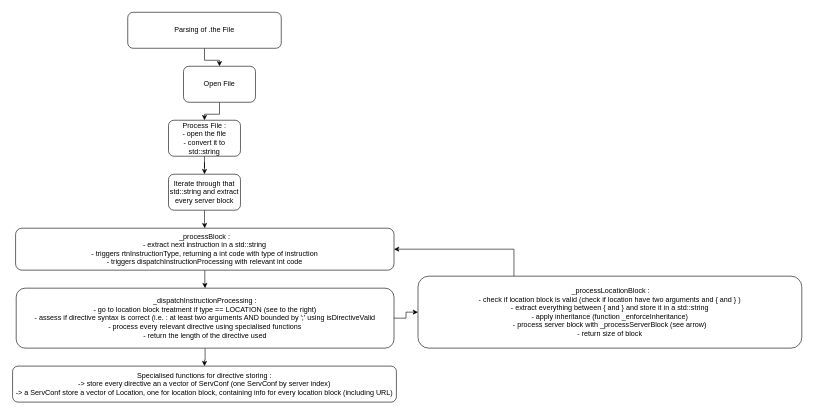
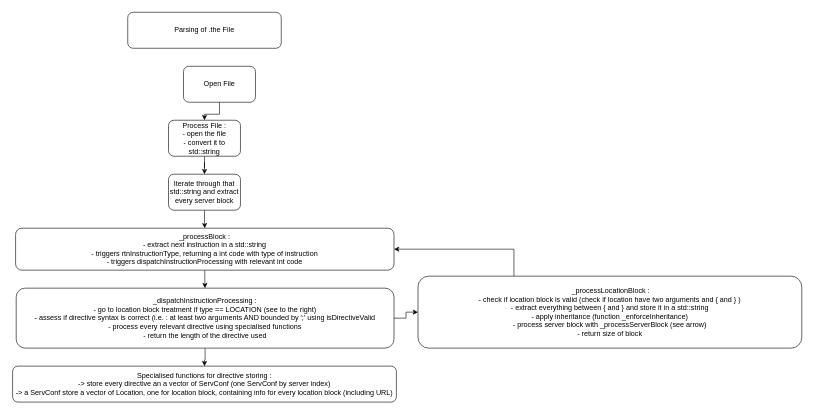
edge "Parsing of .the File" -> "Open File": removed
